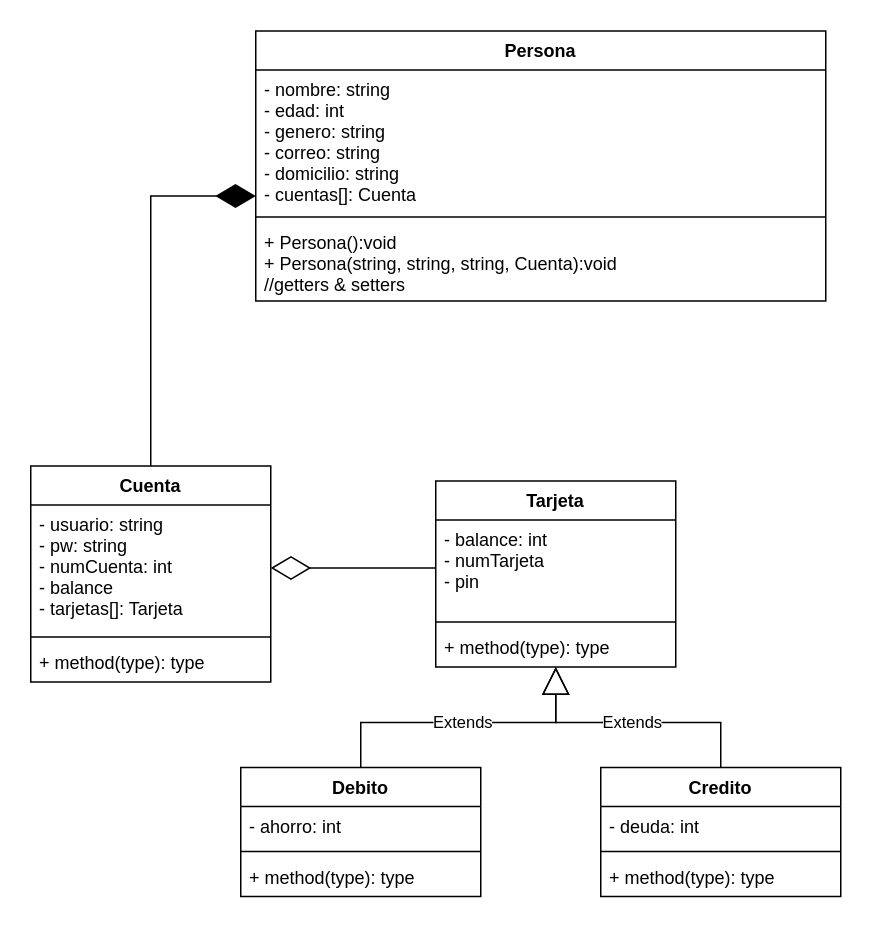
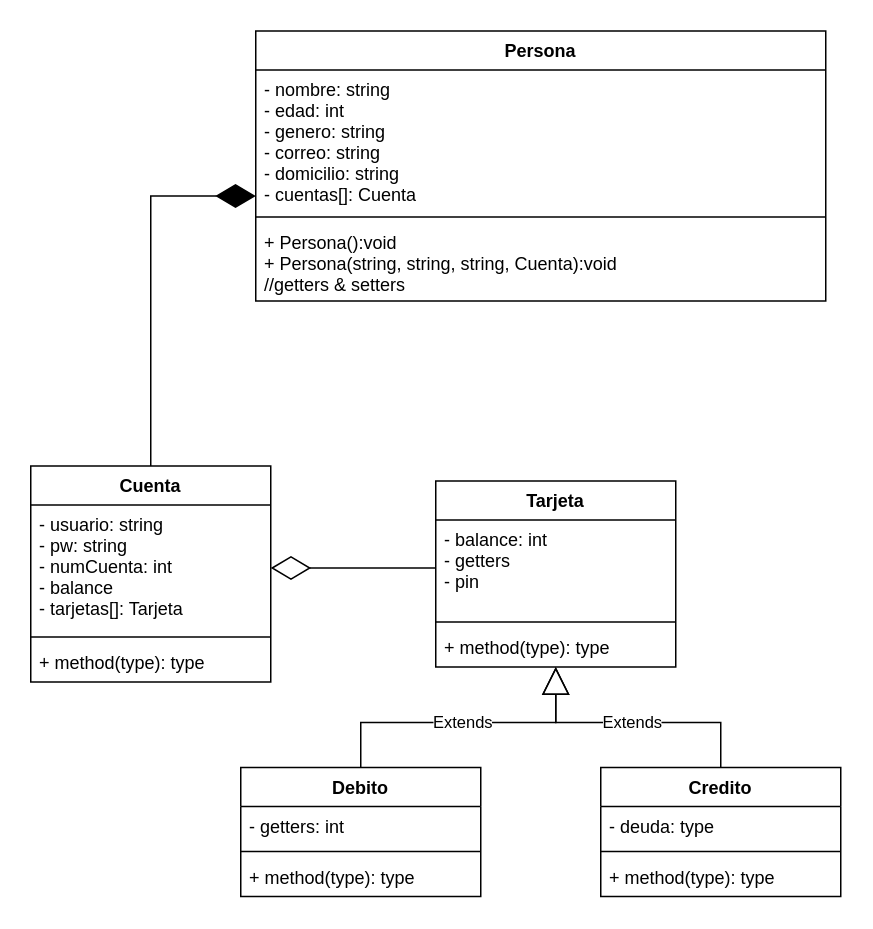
node "- balance: int - numTarjeta - pin": label "- balance: int - numTarjeta - pin" -> "- balance: int - getters - pin"
node "- ahorro: int": label "- ahorro: int" -> "- getters: int"
node "- deuda: int": label "- deuda: int" -> "- deuda: type"
